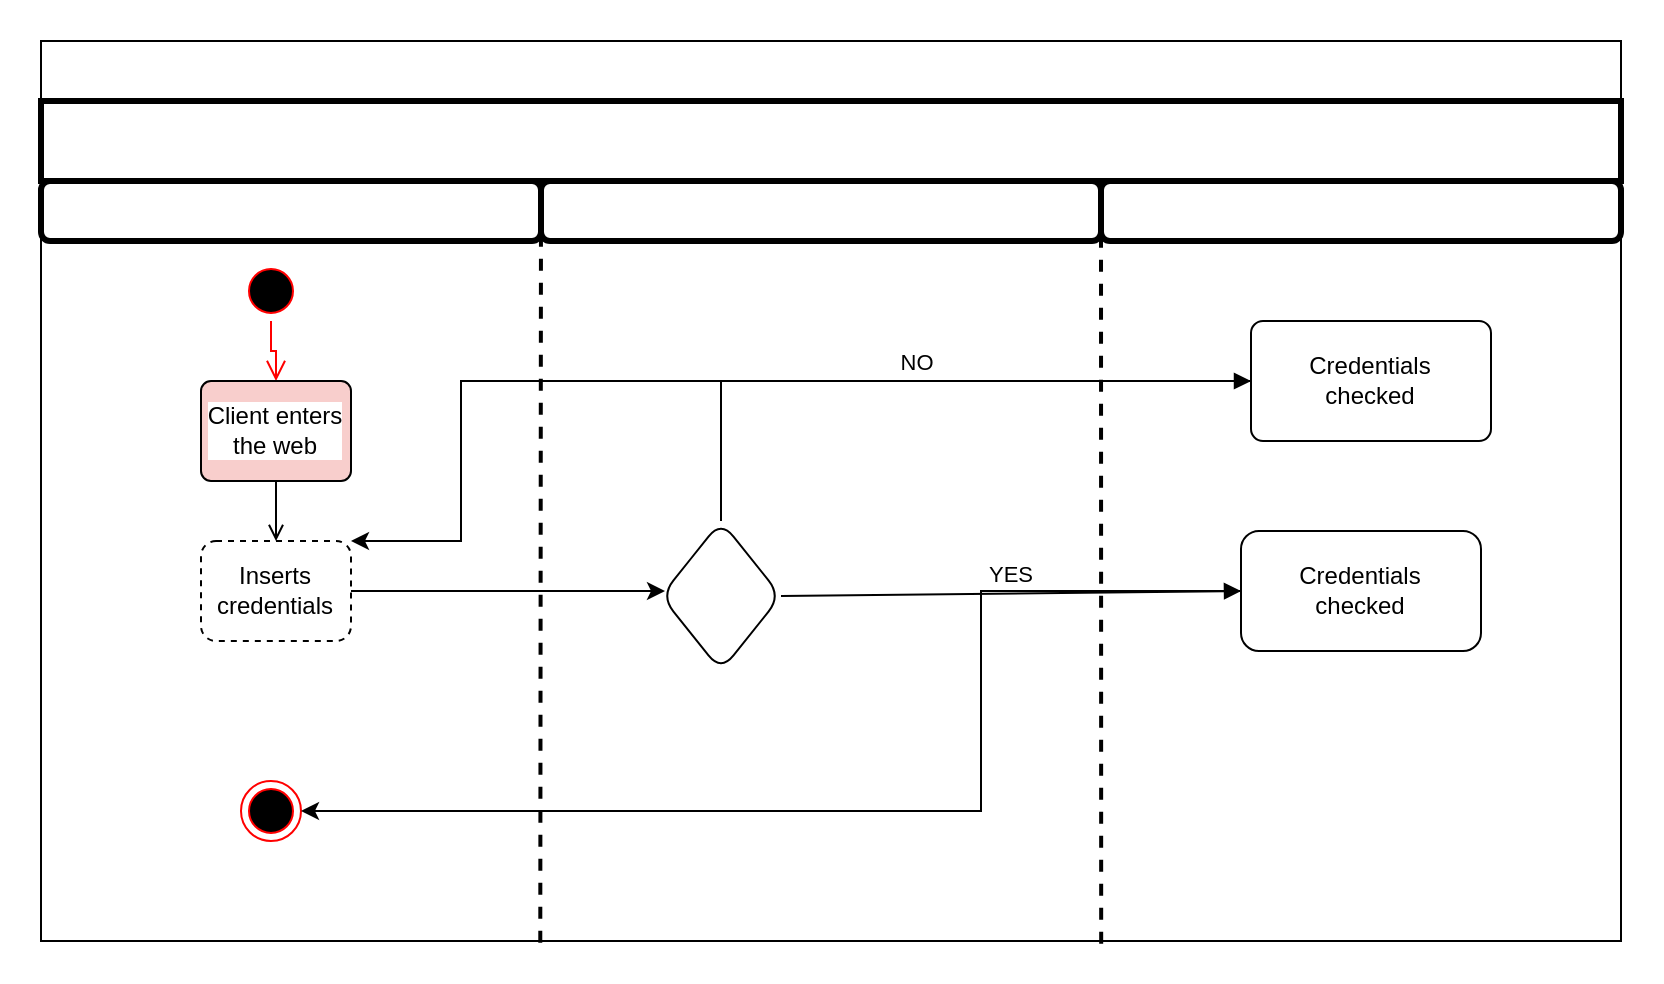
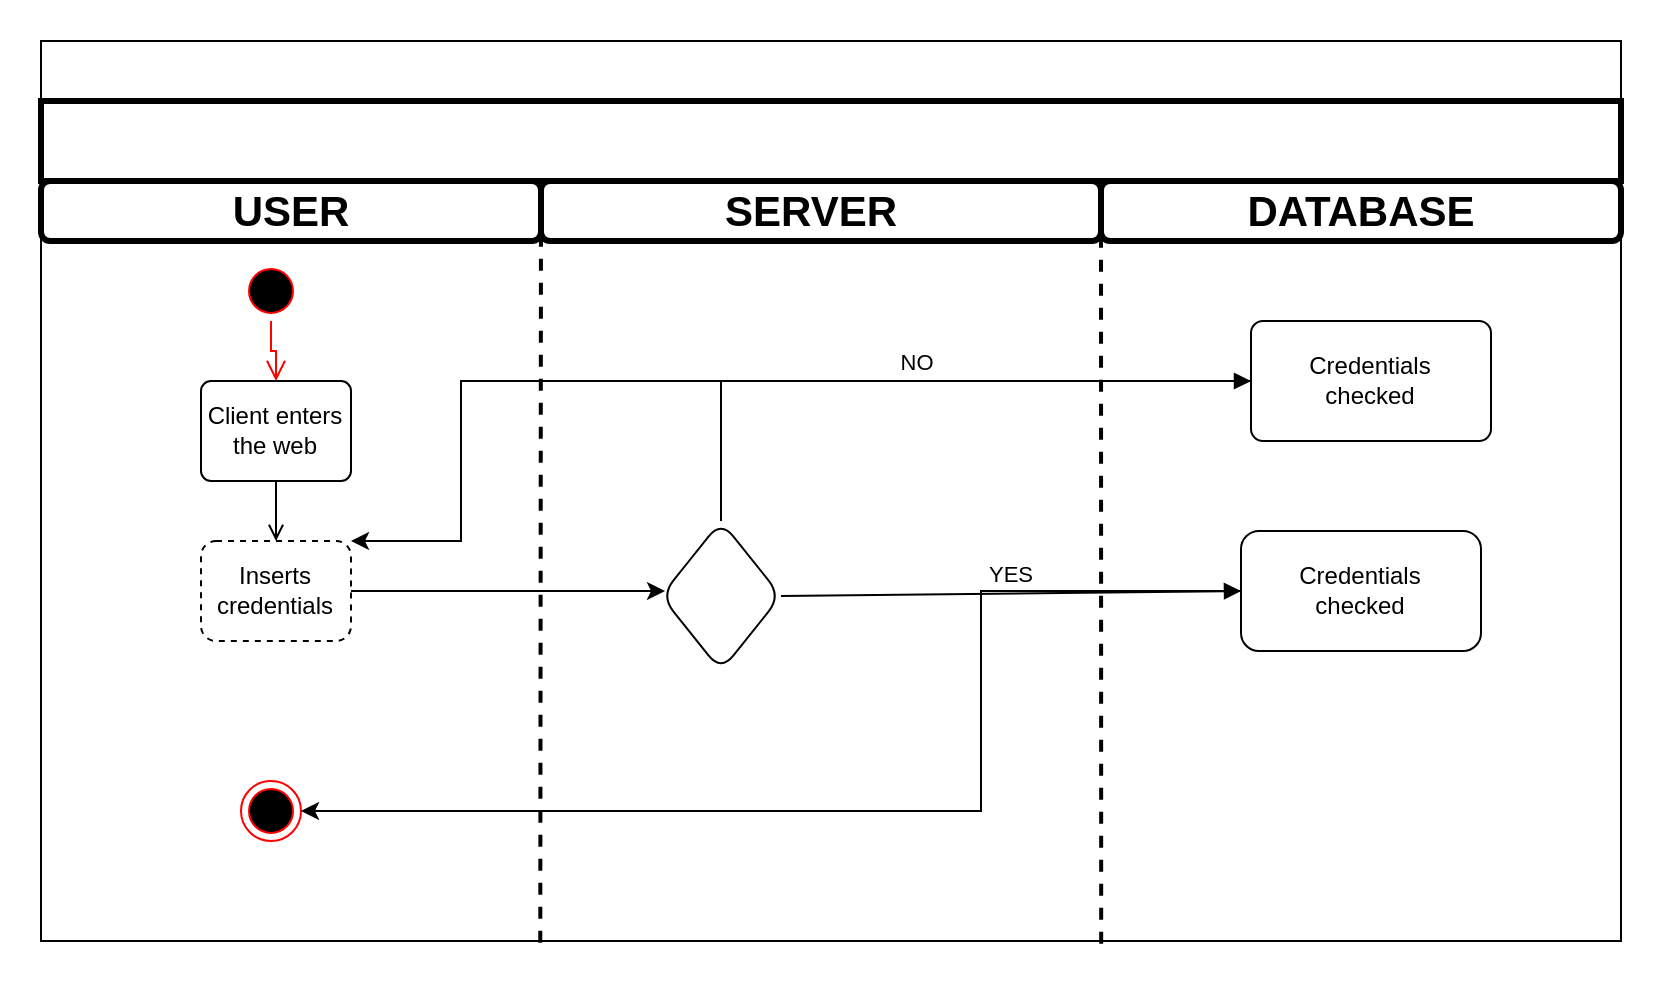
node "USER": added
node "SERVER": added
node "DATABASE": added
node "Client enters the web": fillcolor #f8cecc -> #ffffff
